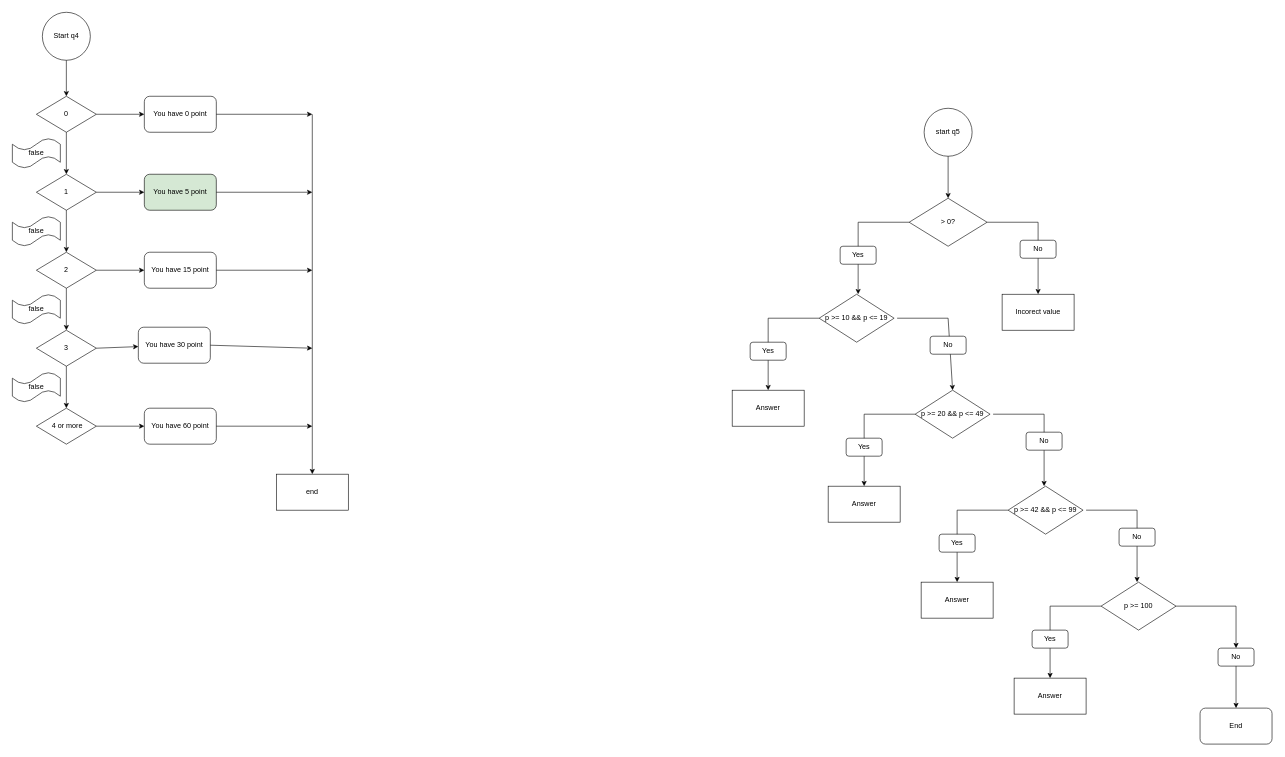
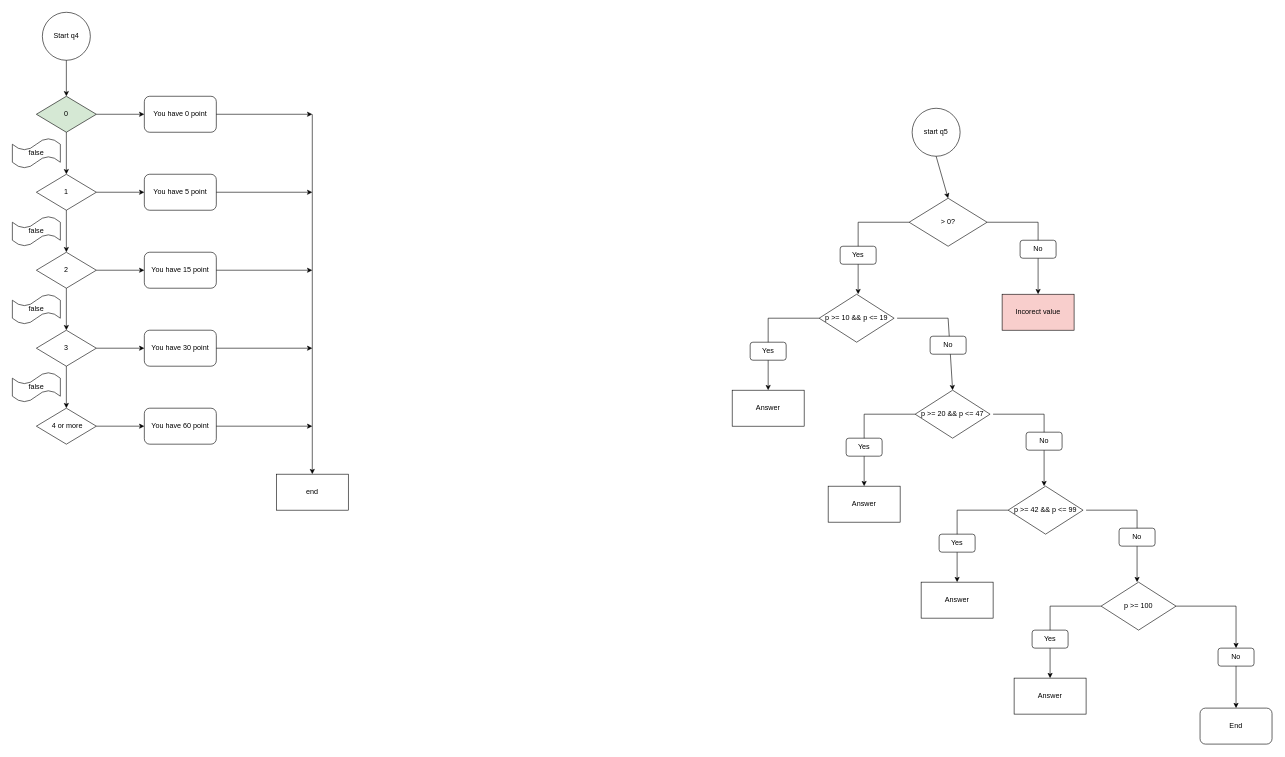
node "0": fillcolor #ffffff -> #d5e8d4
node "start q5": moved (948, 132) -> (936, 132)
node "You have 5 point": fillcolor #d5e8d4 -> #ffffff
node "Incorect value": fillcolor #ffffff -> #f8cecc
node "You have 30 point": moved (174, 345) -> (180, 348)
node "p >= 20 && p <= 49": label "p >= 20 && p <= 49" -> "p >= 20 && p <= 47"
